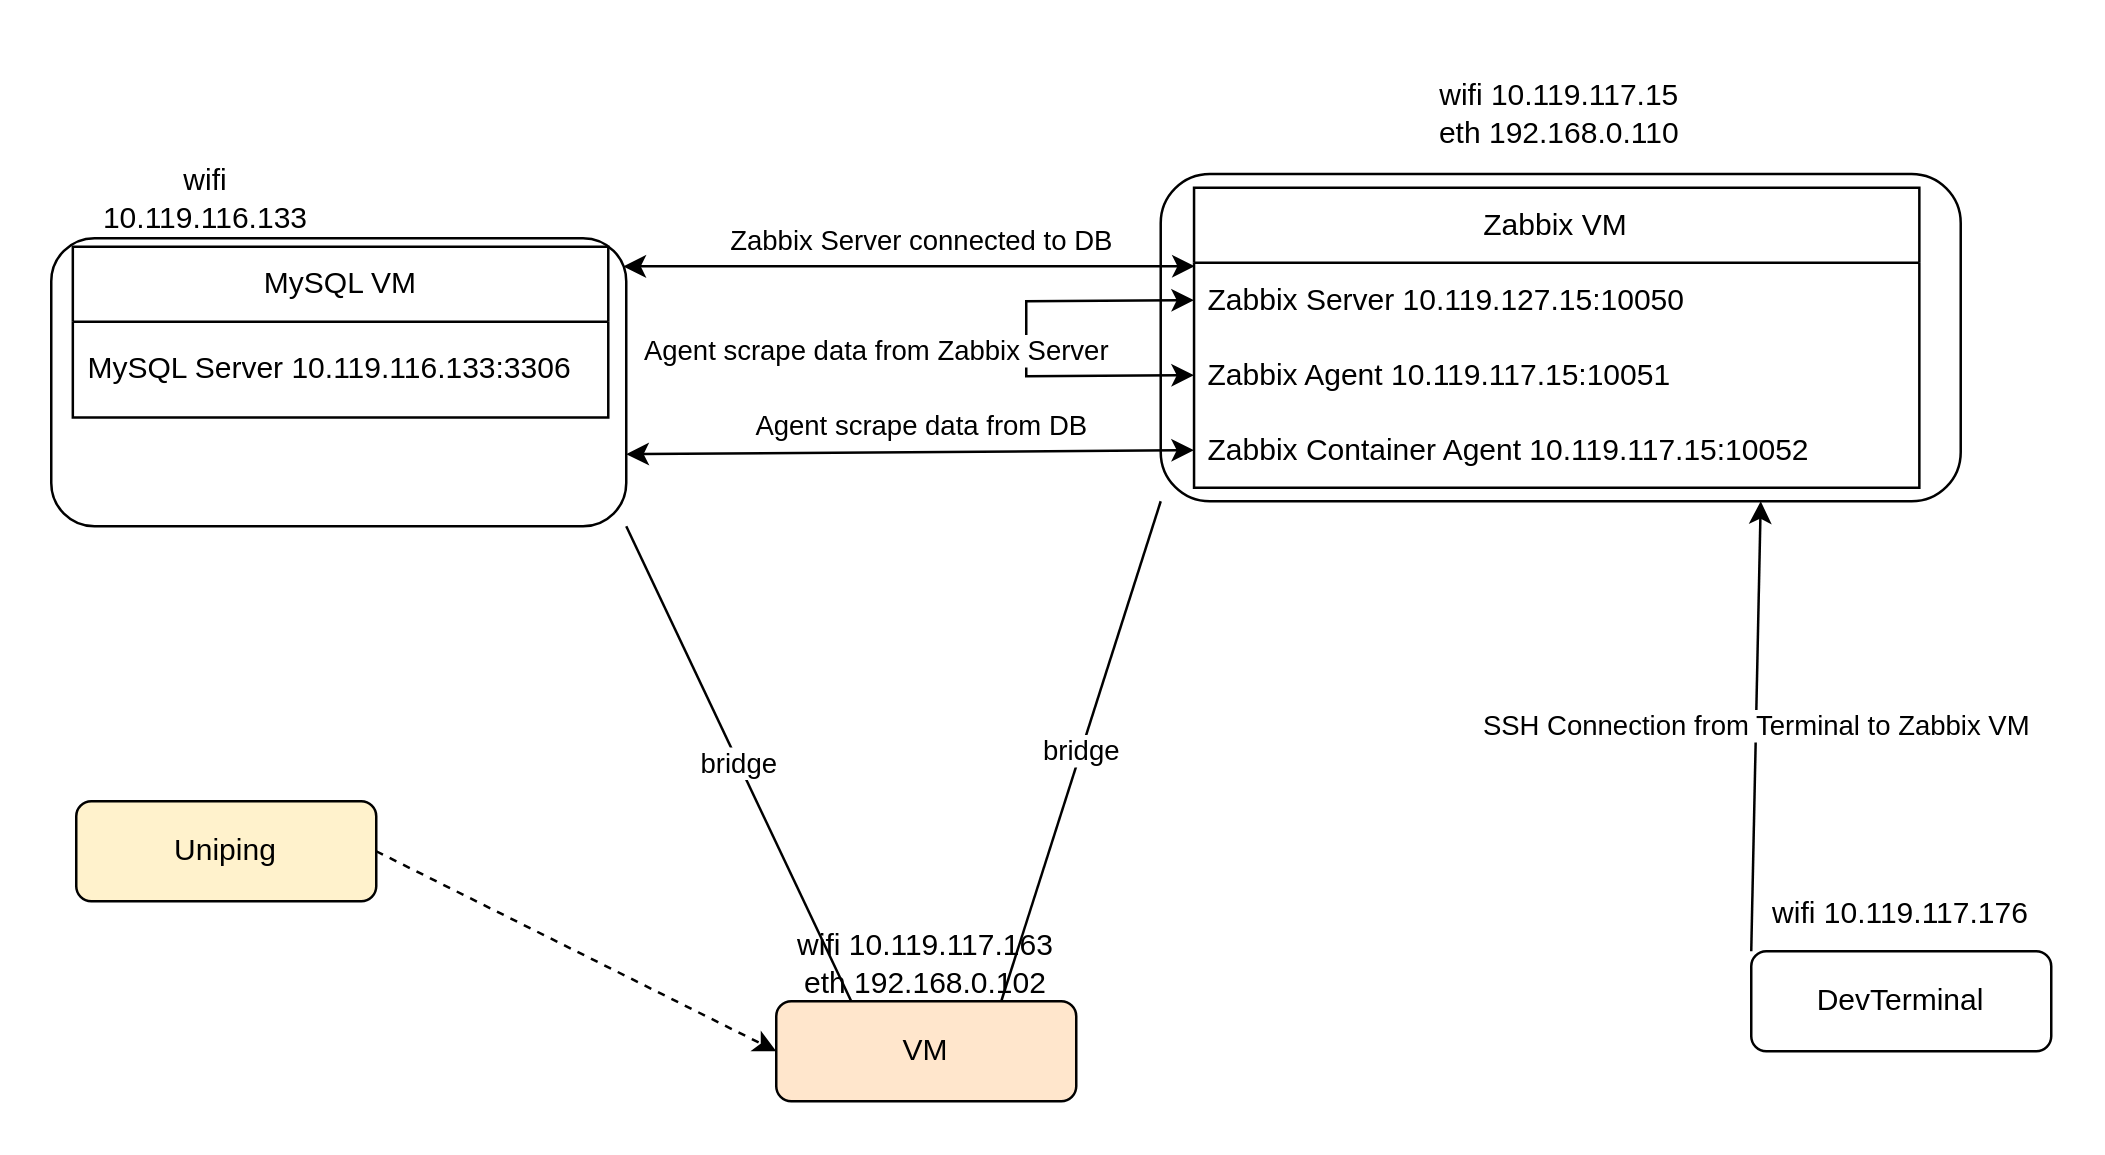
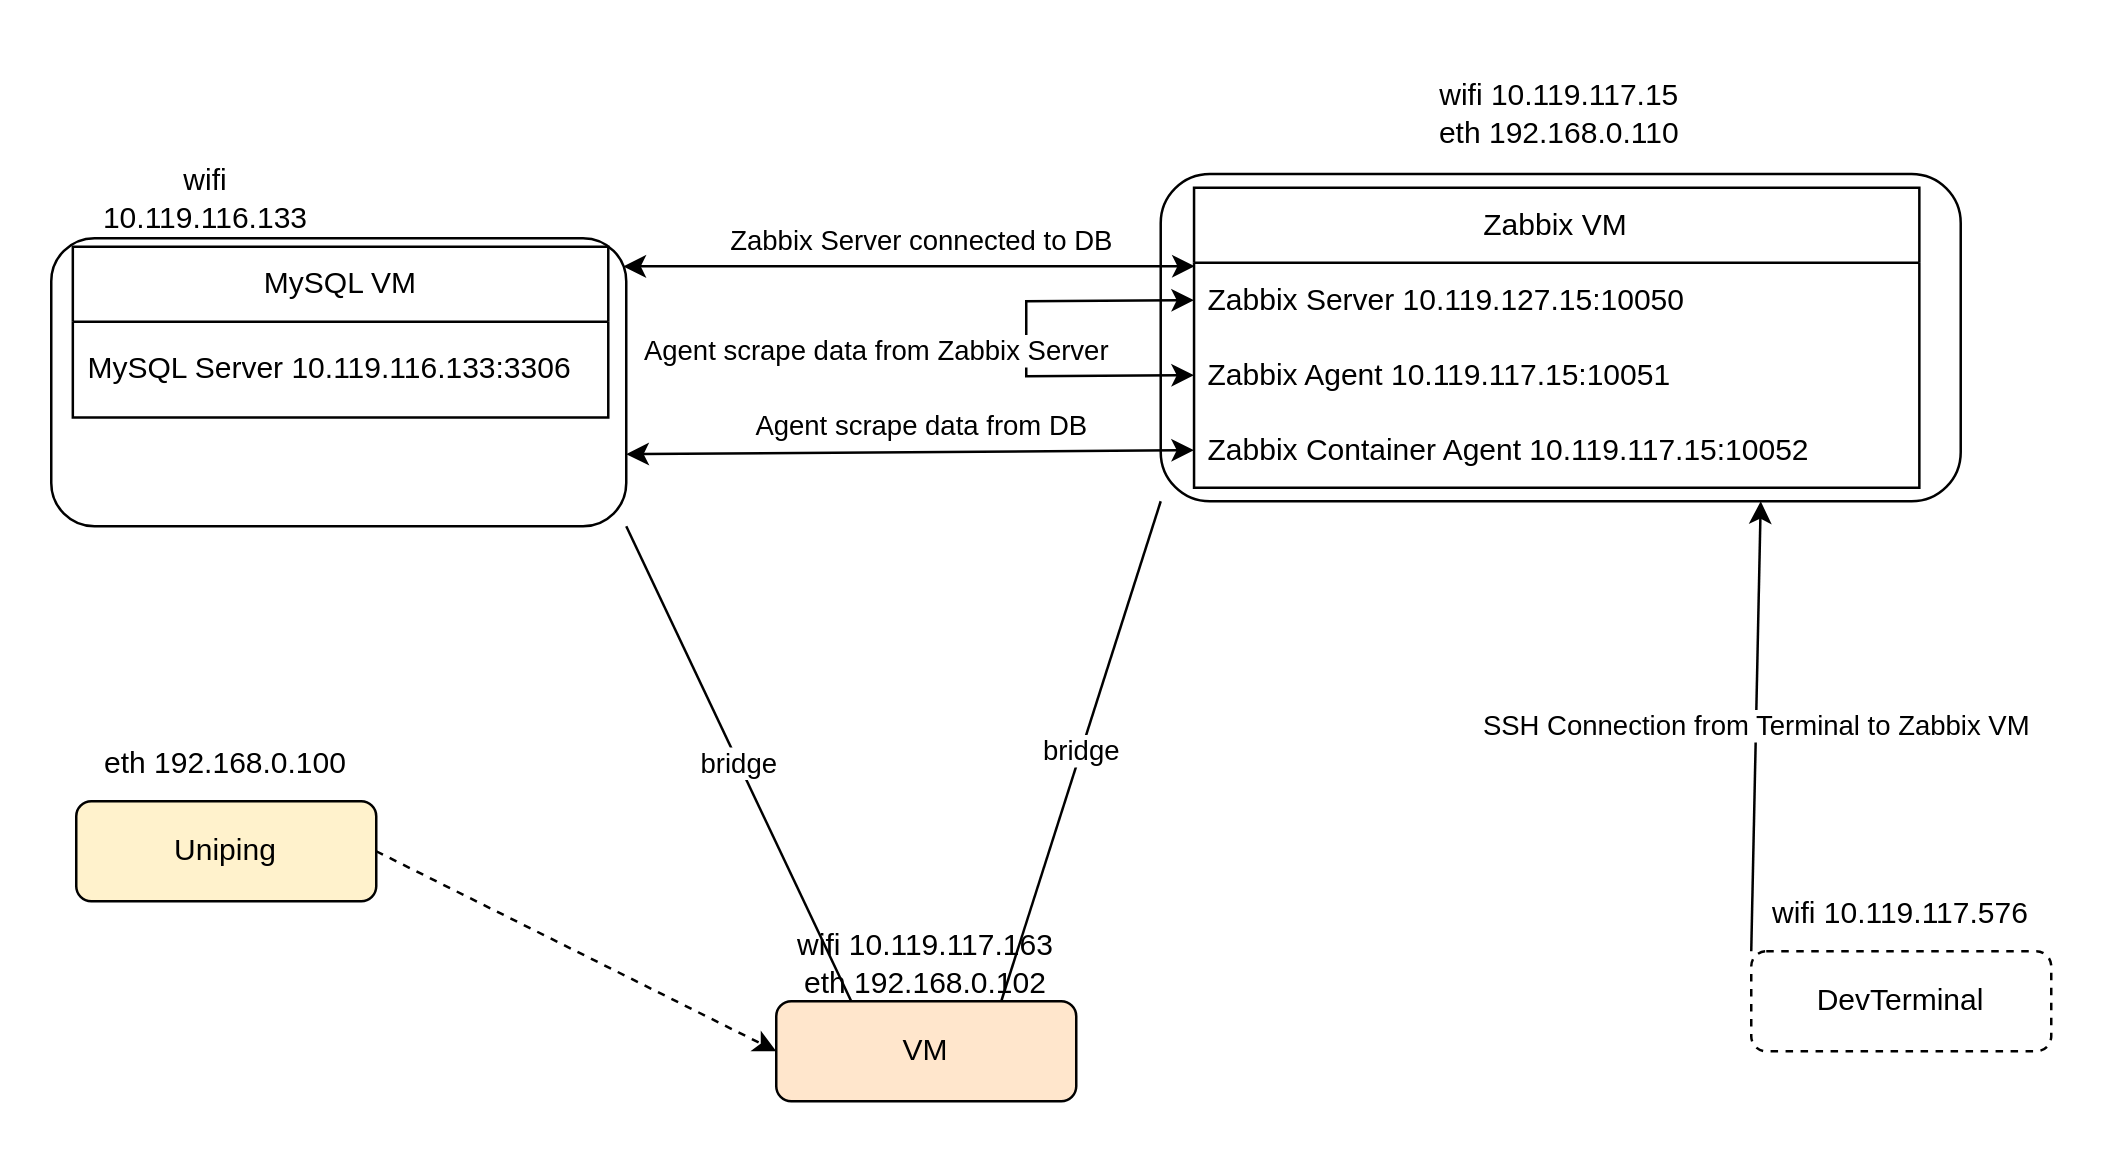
node "eth 192.168.0.100": added
node "wifi 10.119.117.176": label "wifi 10.119.117.176" -> "wifi 10.119.117.576"
node "DevTerminal": style solid -> dashed
